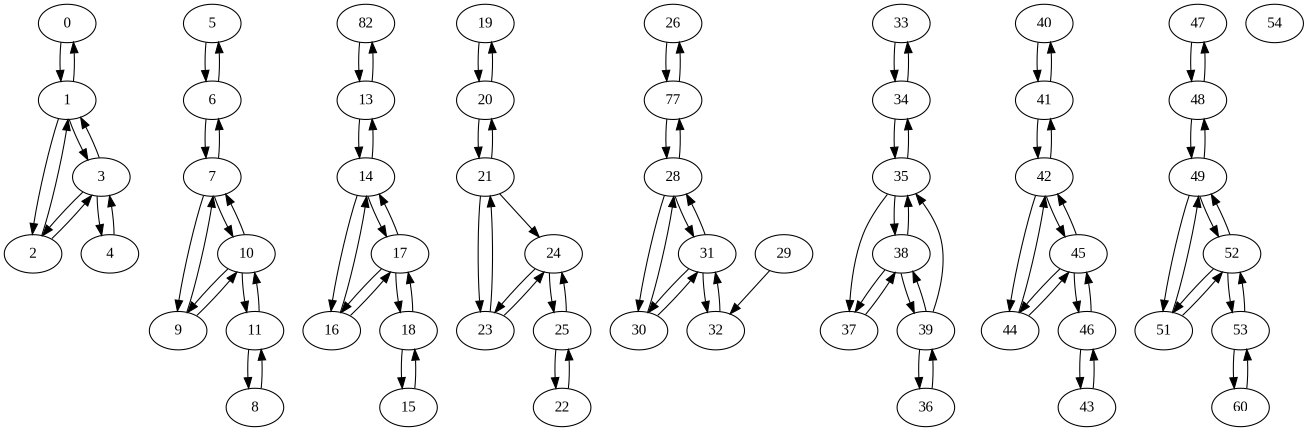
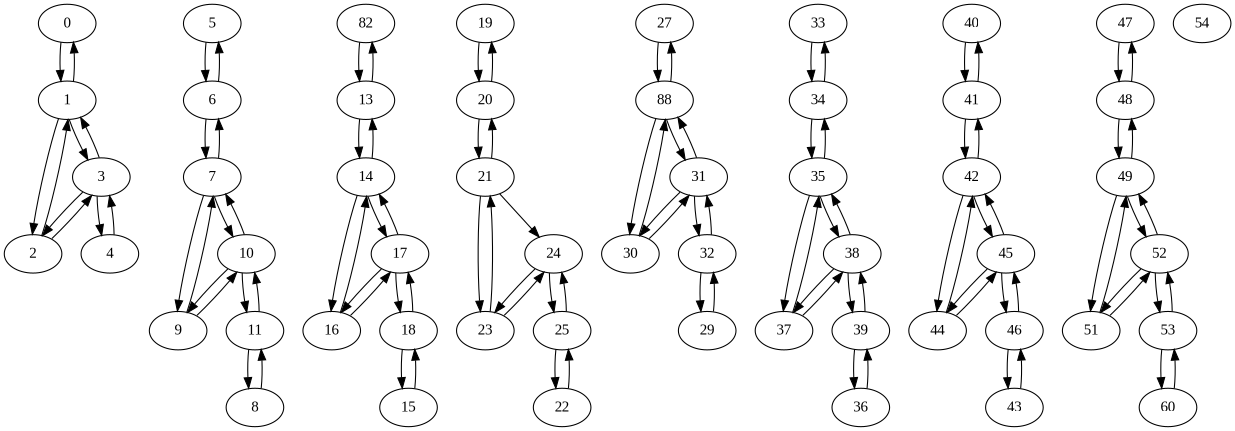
node "26": removed
node "77": label "77" -> "27"
node "28": label "28" -> "88"
edge "39" -> "35": now "37" -> "35"
edge "32" -> "29": added
